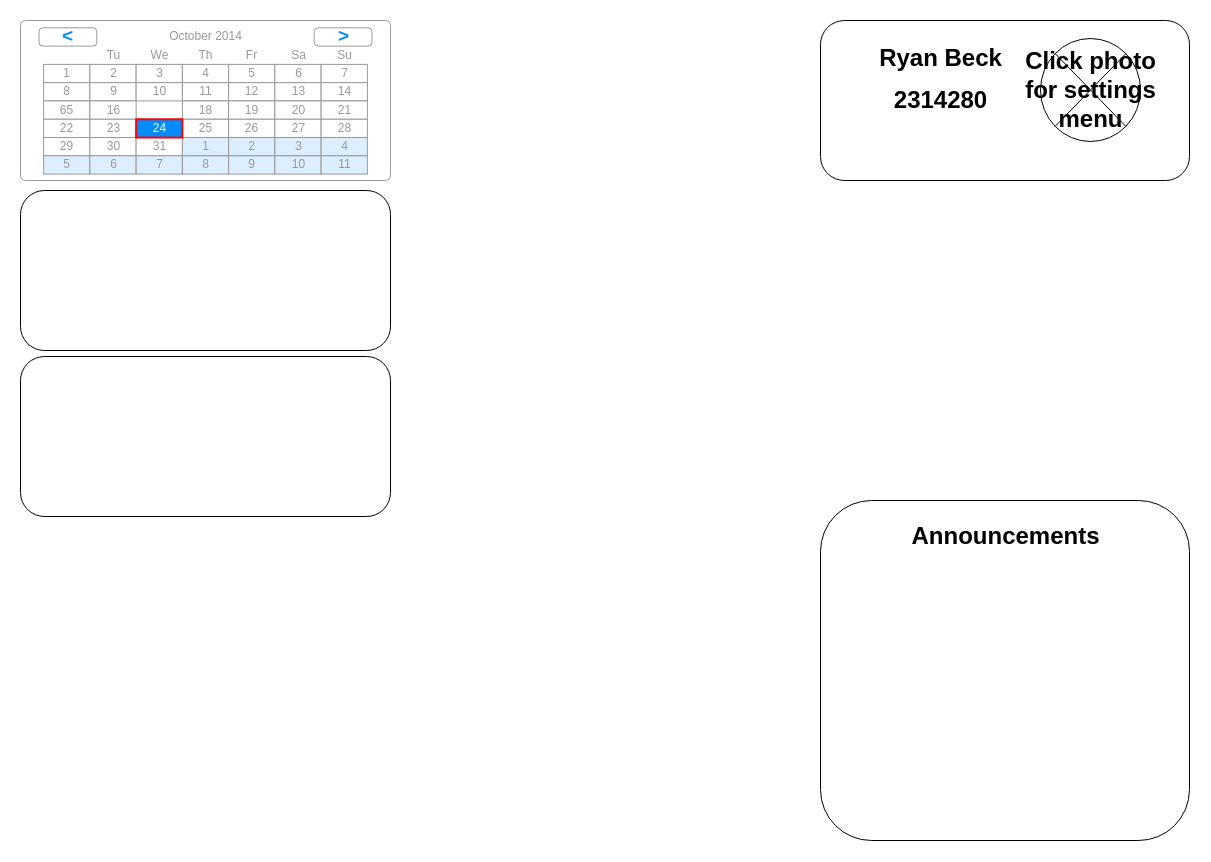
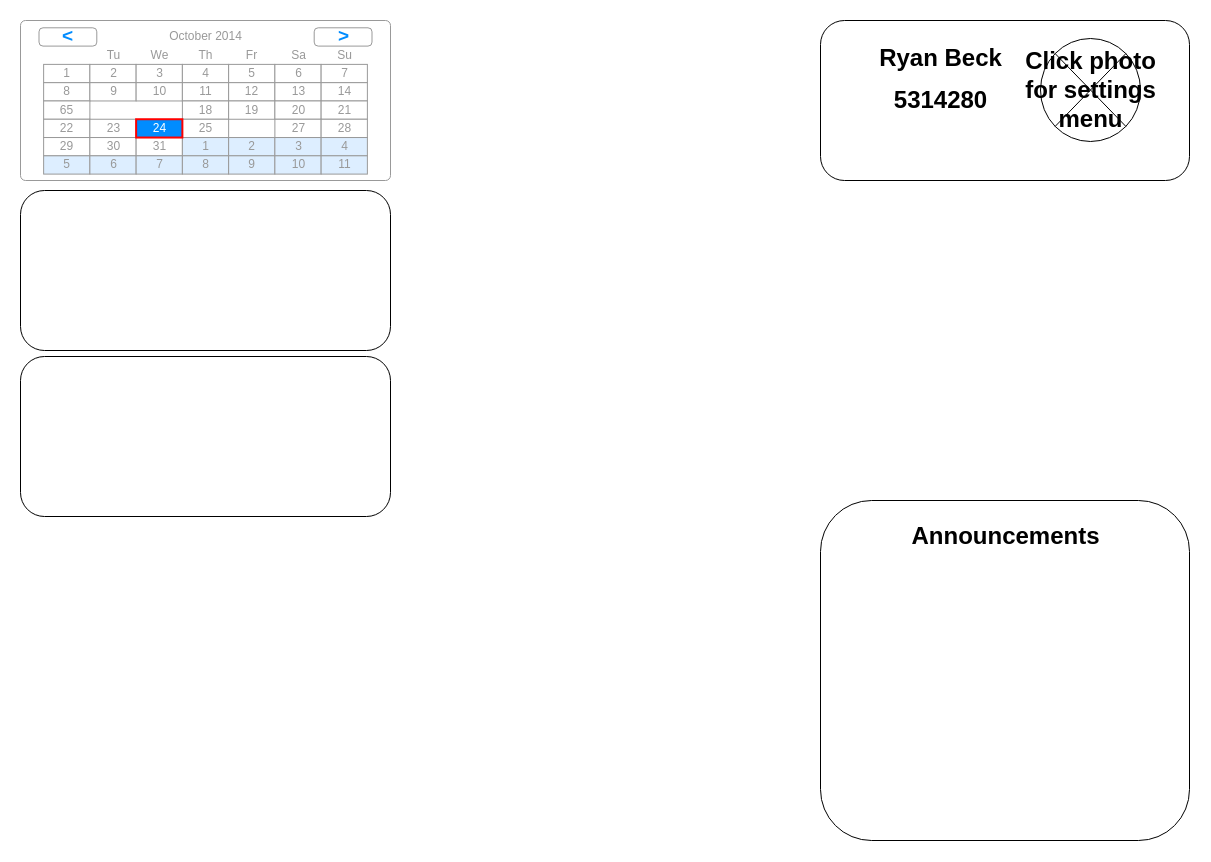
node "2314280": label "2314280" -> "5314280"
node "16": removed
node "26": removed
